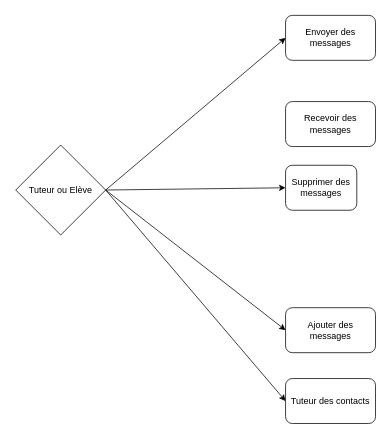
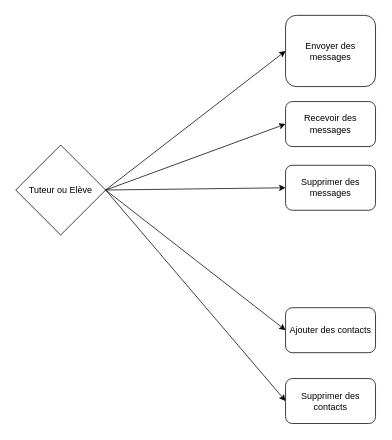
node "Envoyer des messages": size 90x45 -> 90x71
edge "Tuteur ou Elève" -> "Recevoir des messages": added
node "Supprimer des messages": size 71x45 -> 90x45
node "Ajouter des messages": label "Ajouter des messages" -> "Ajouter des contacts"
node "Tuteur des contacts": label "Tuteur des contacts" -> "Supprimer des contacts"
